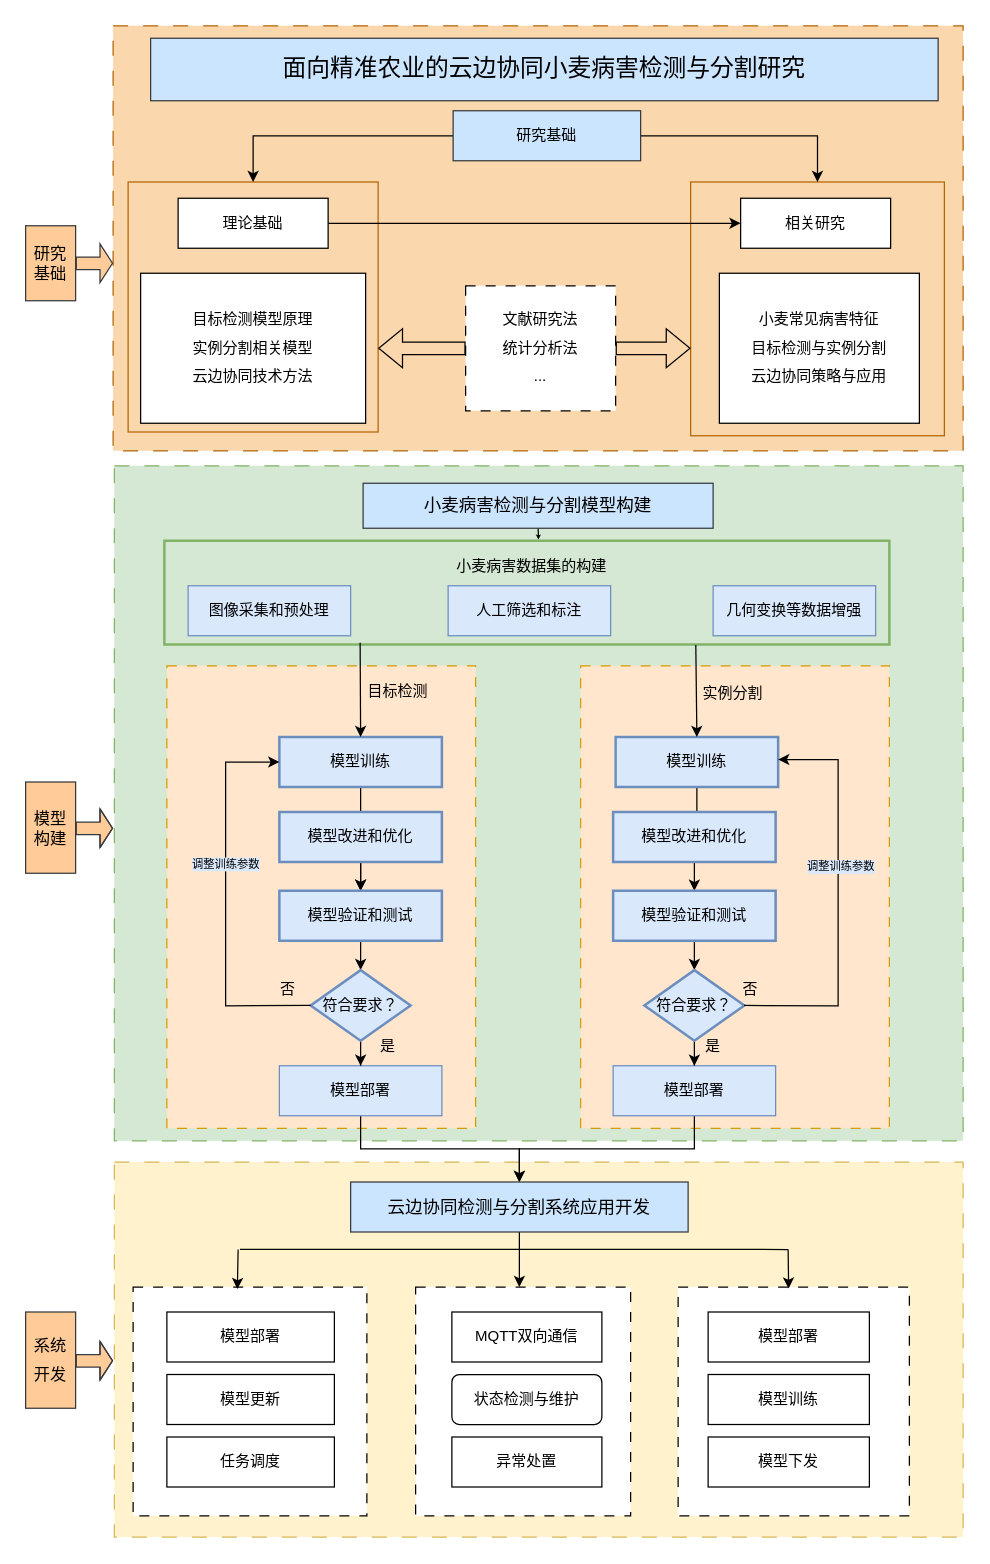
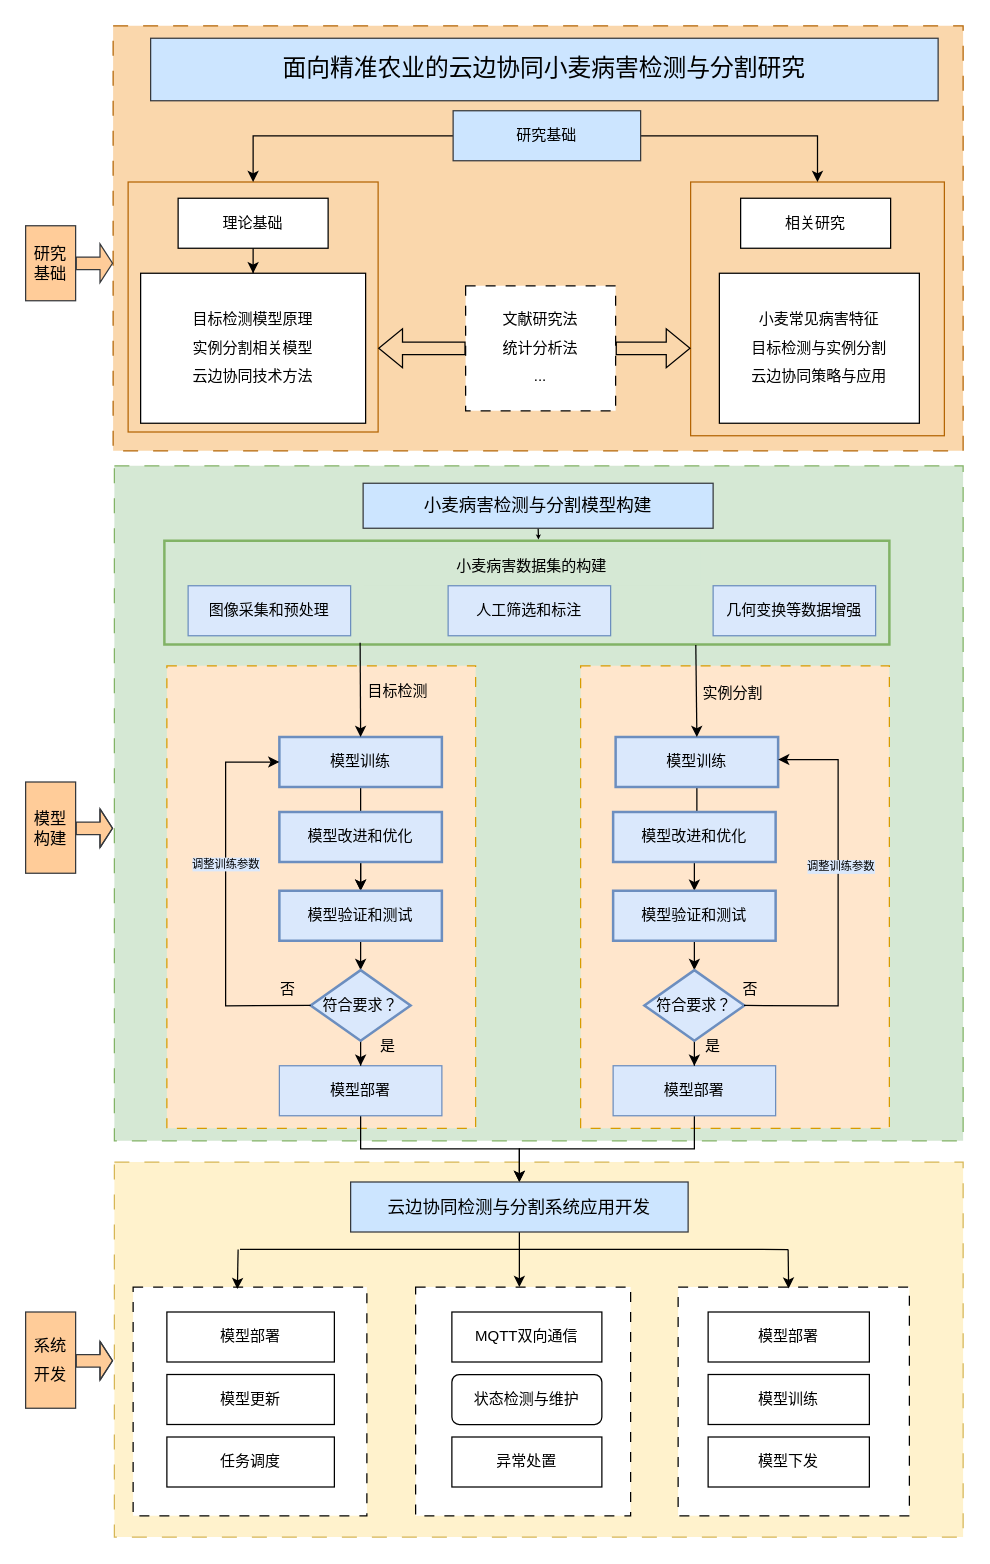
edge "理论基础" -> "相关研究": now "理论基础" -> "目标检测模型原理 实例分割相关模型 云边协同技术方法"
